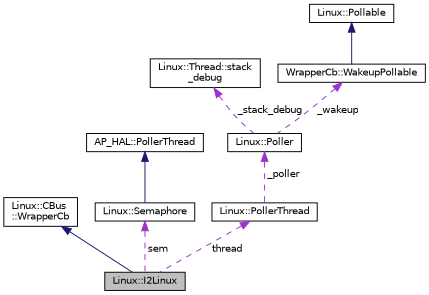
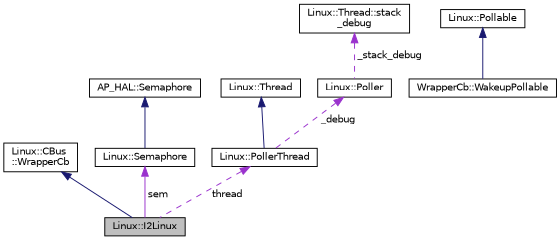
node "Linux::Thread": added
edge "Linux::Poller" -> "WrapperCb::WakeupPollable": removed, label "_wakeup"
node "AP_HAL::PollerThread": label "AP_HAL::PollerThread" -> "AP_HAL::Semaphore"
edge "Linux::PollerThread" -> "Linux::Poller": label " _poller" -> " _debug"
edge "Linux::I2Linux" -> "Linux::Semaphore": style dashed -> solid
